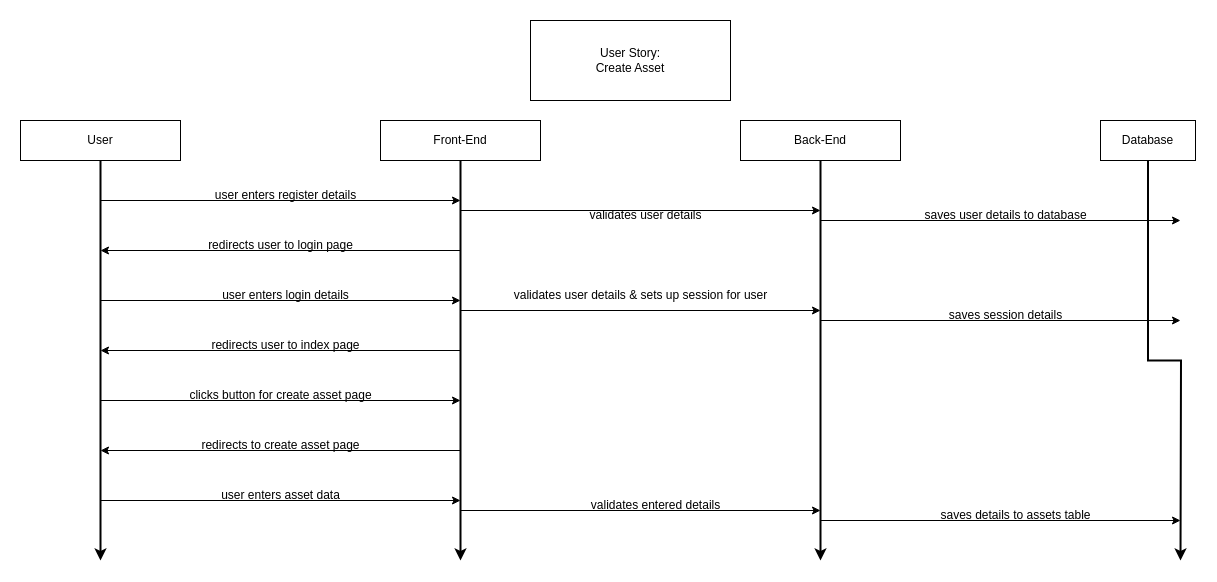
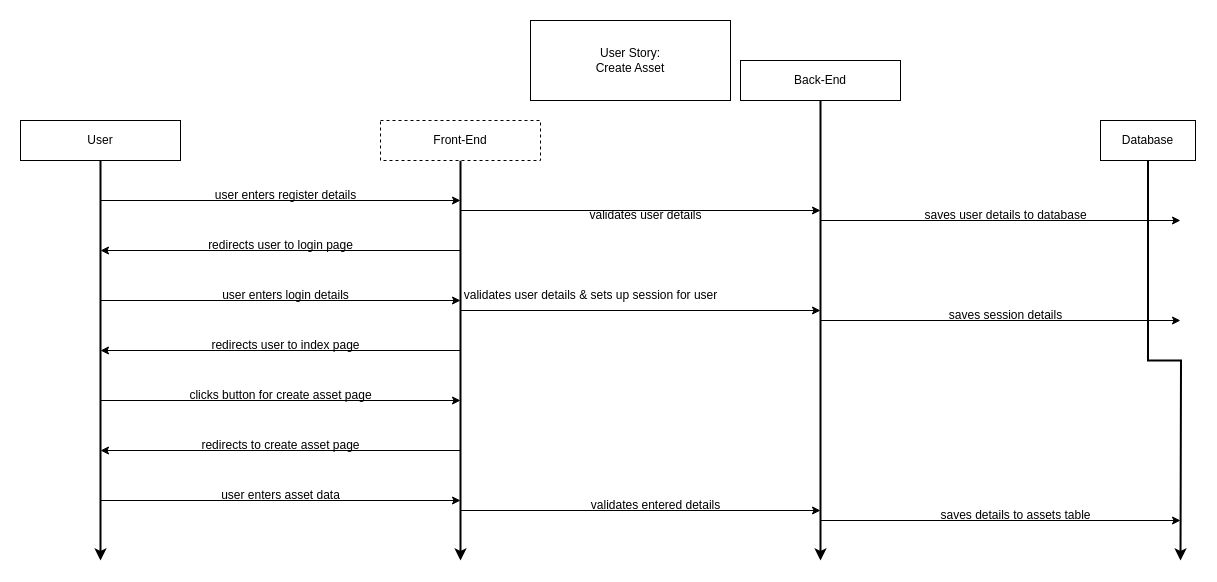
node "Front-End": style solid -> dashed
node "Back-End": moved (821, 141) -> (821, 81)
node "validates user details & sets up session for user": moved (641, 296) -> (591, 296)
